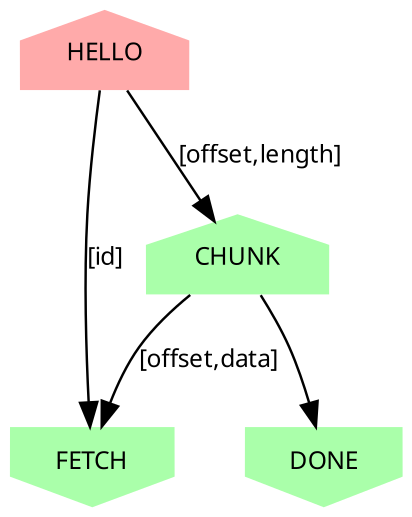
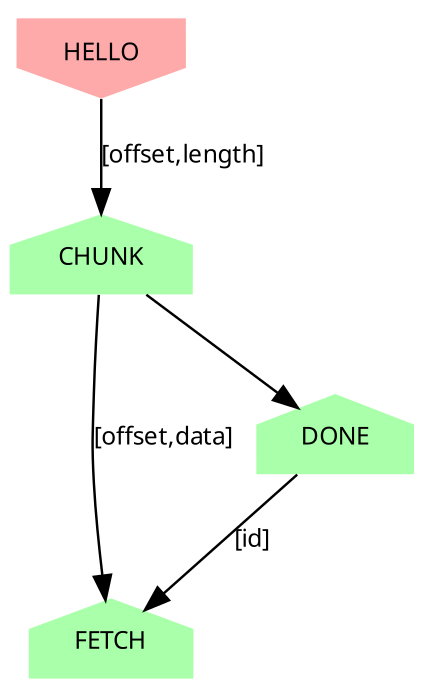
node "HELLO": shape house -> invhouse
edge "HELLO" -> "FETCH": now "DONE" -> "FETCH"
node "FETCH": shape invhouse -> house
node "DONE": shape invhouse -> house
